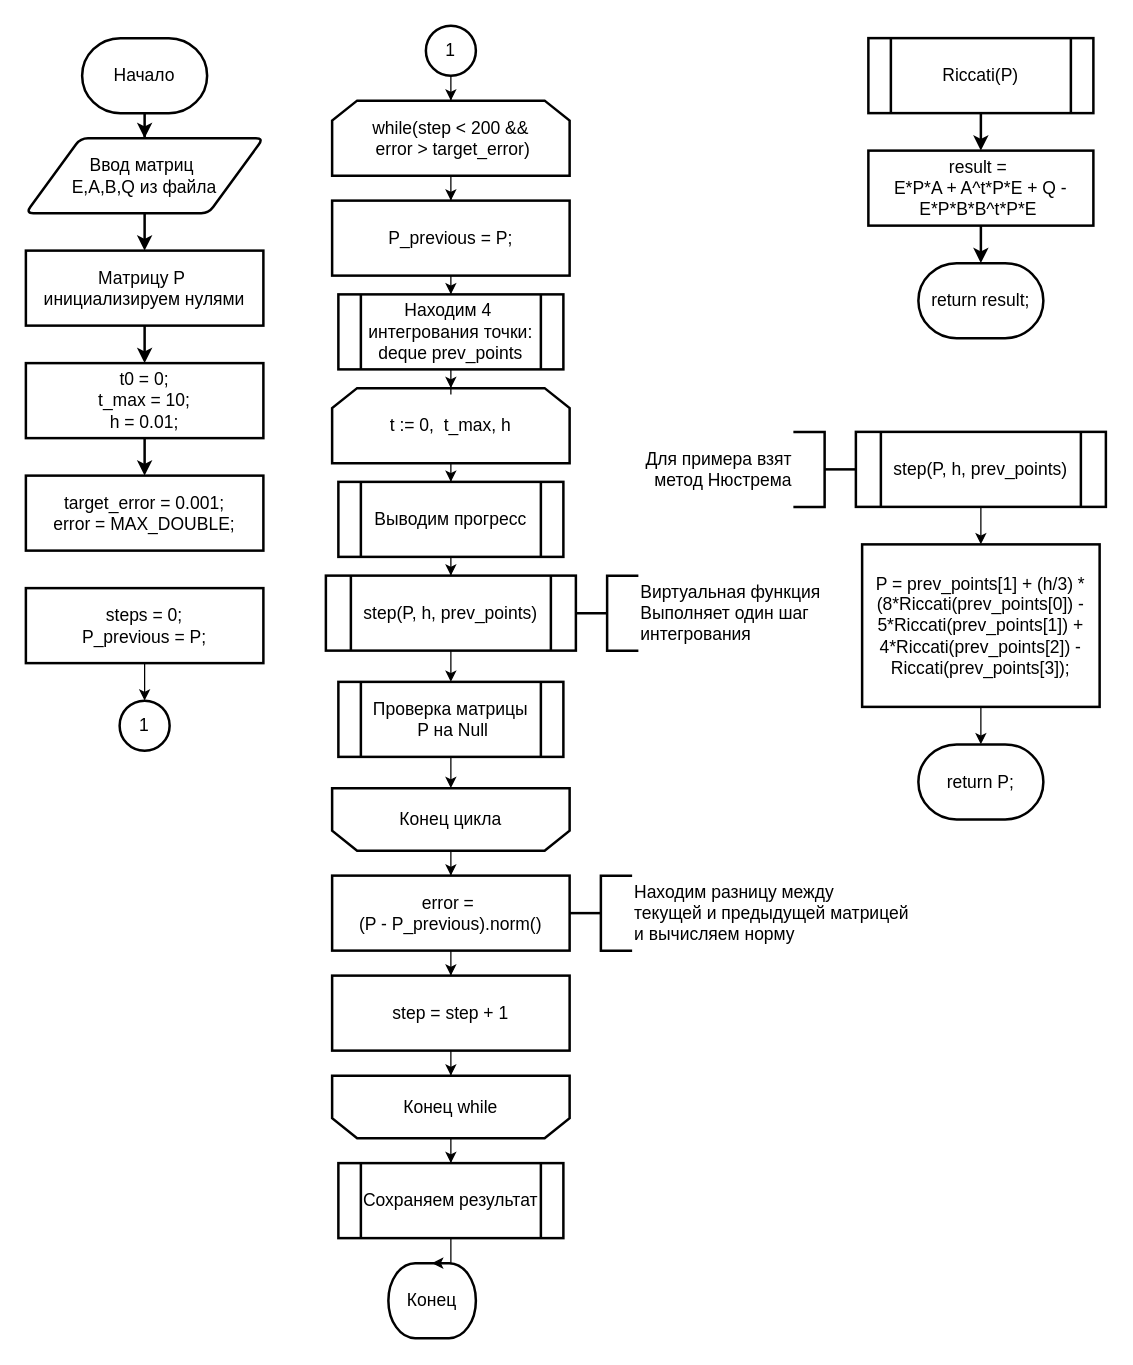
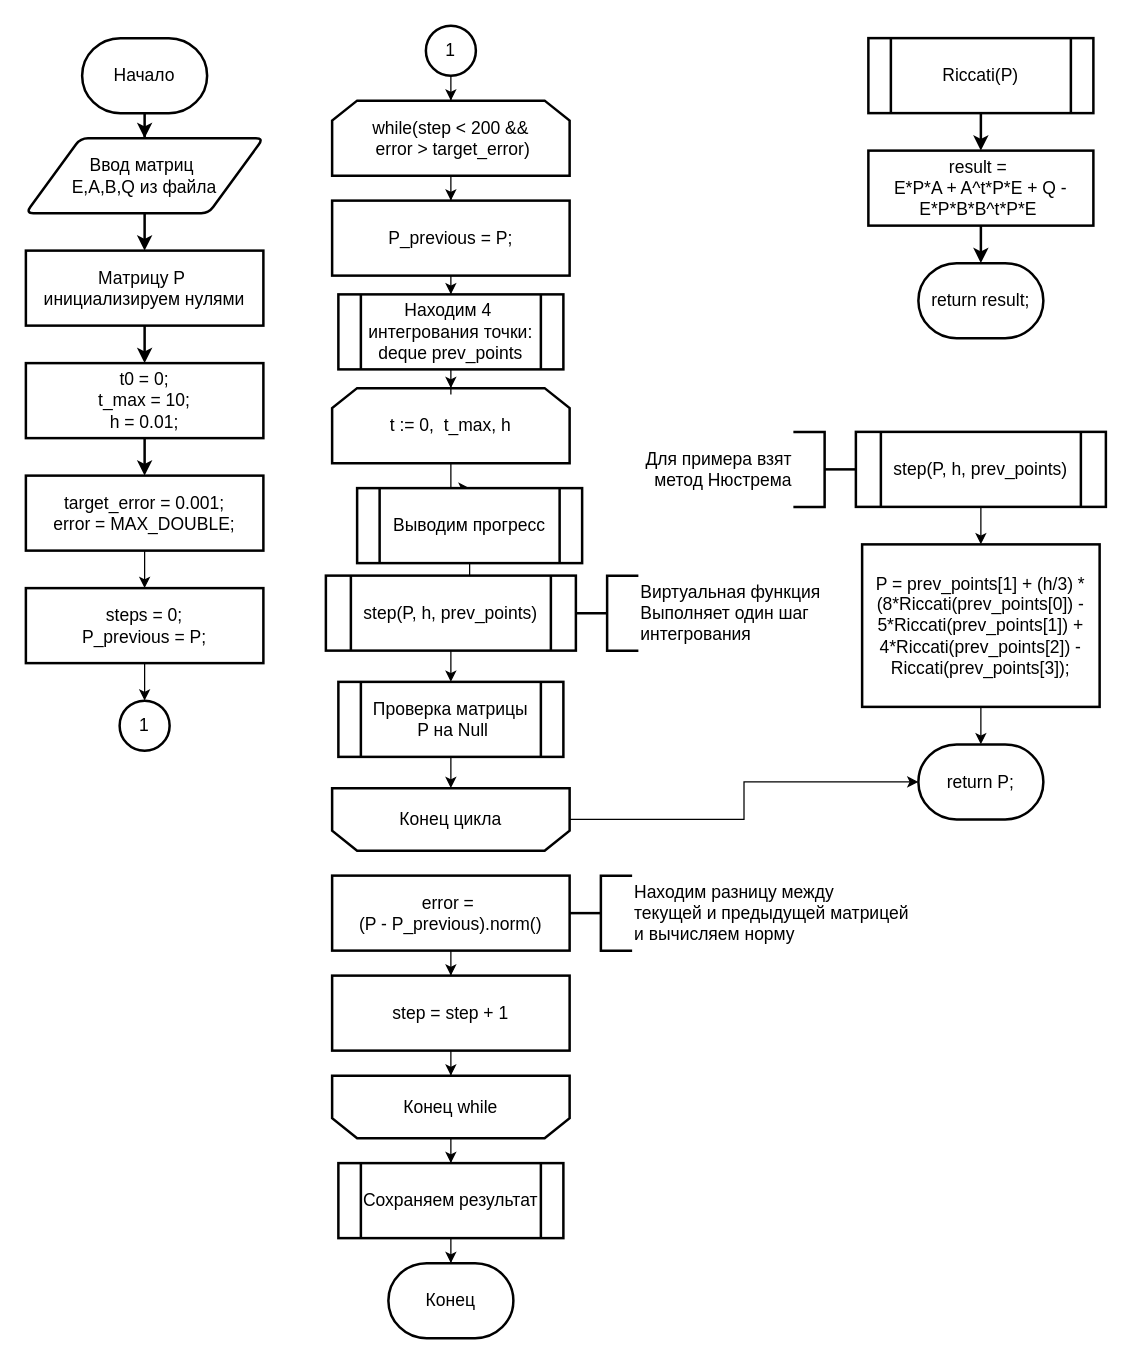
node "Выводим прогресс": moved (451, 519) -> (469, 526)
edge "target_error = 0.001; error = MAX_DOUBLE;" -> "steps = 0; P_previous = P;": added
edge "Конец цикла" -> "error = (P - P_previous).norm()": now "Конец цикла" -> "return P;"
node "Конец": size 88x75 -> 125x75
